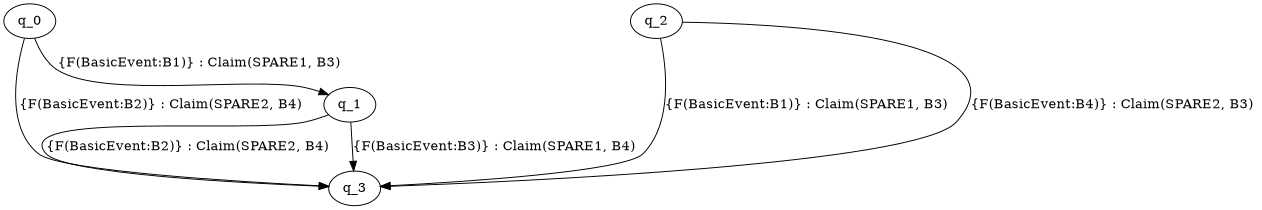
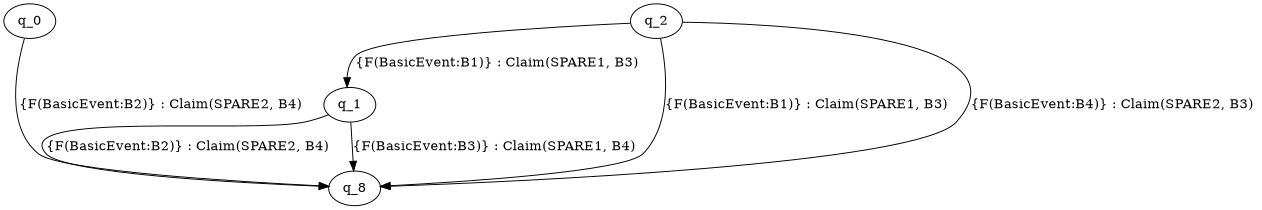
edge "q_0" -> "q_1": now "q_2" -> "q_1"
node "q_3": label "q_3" -> "q_8"
